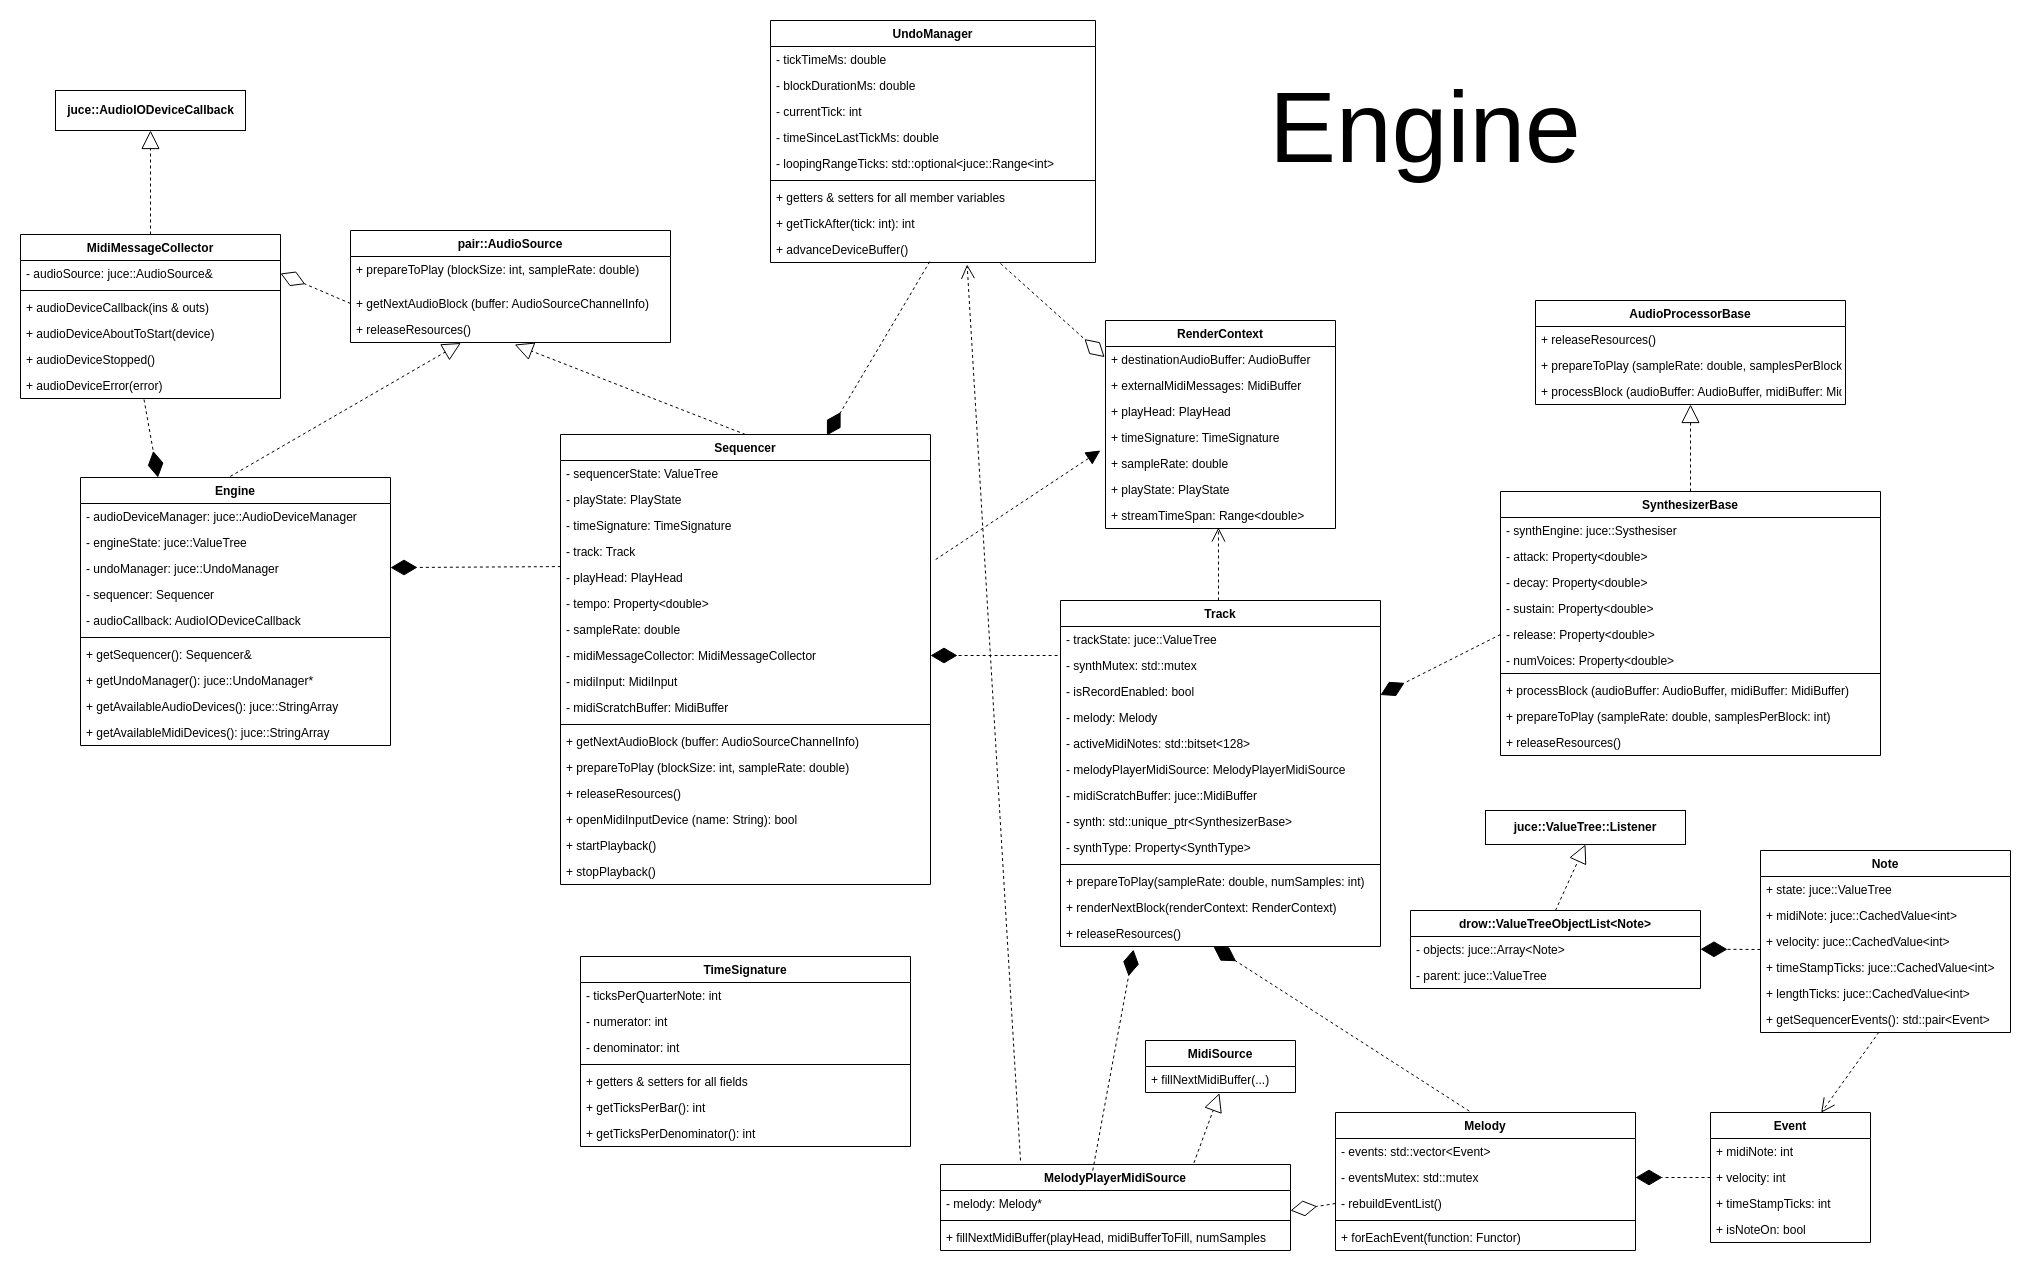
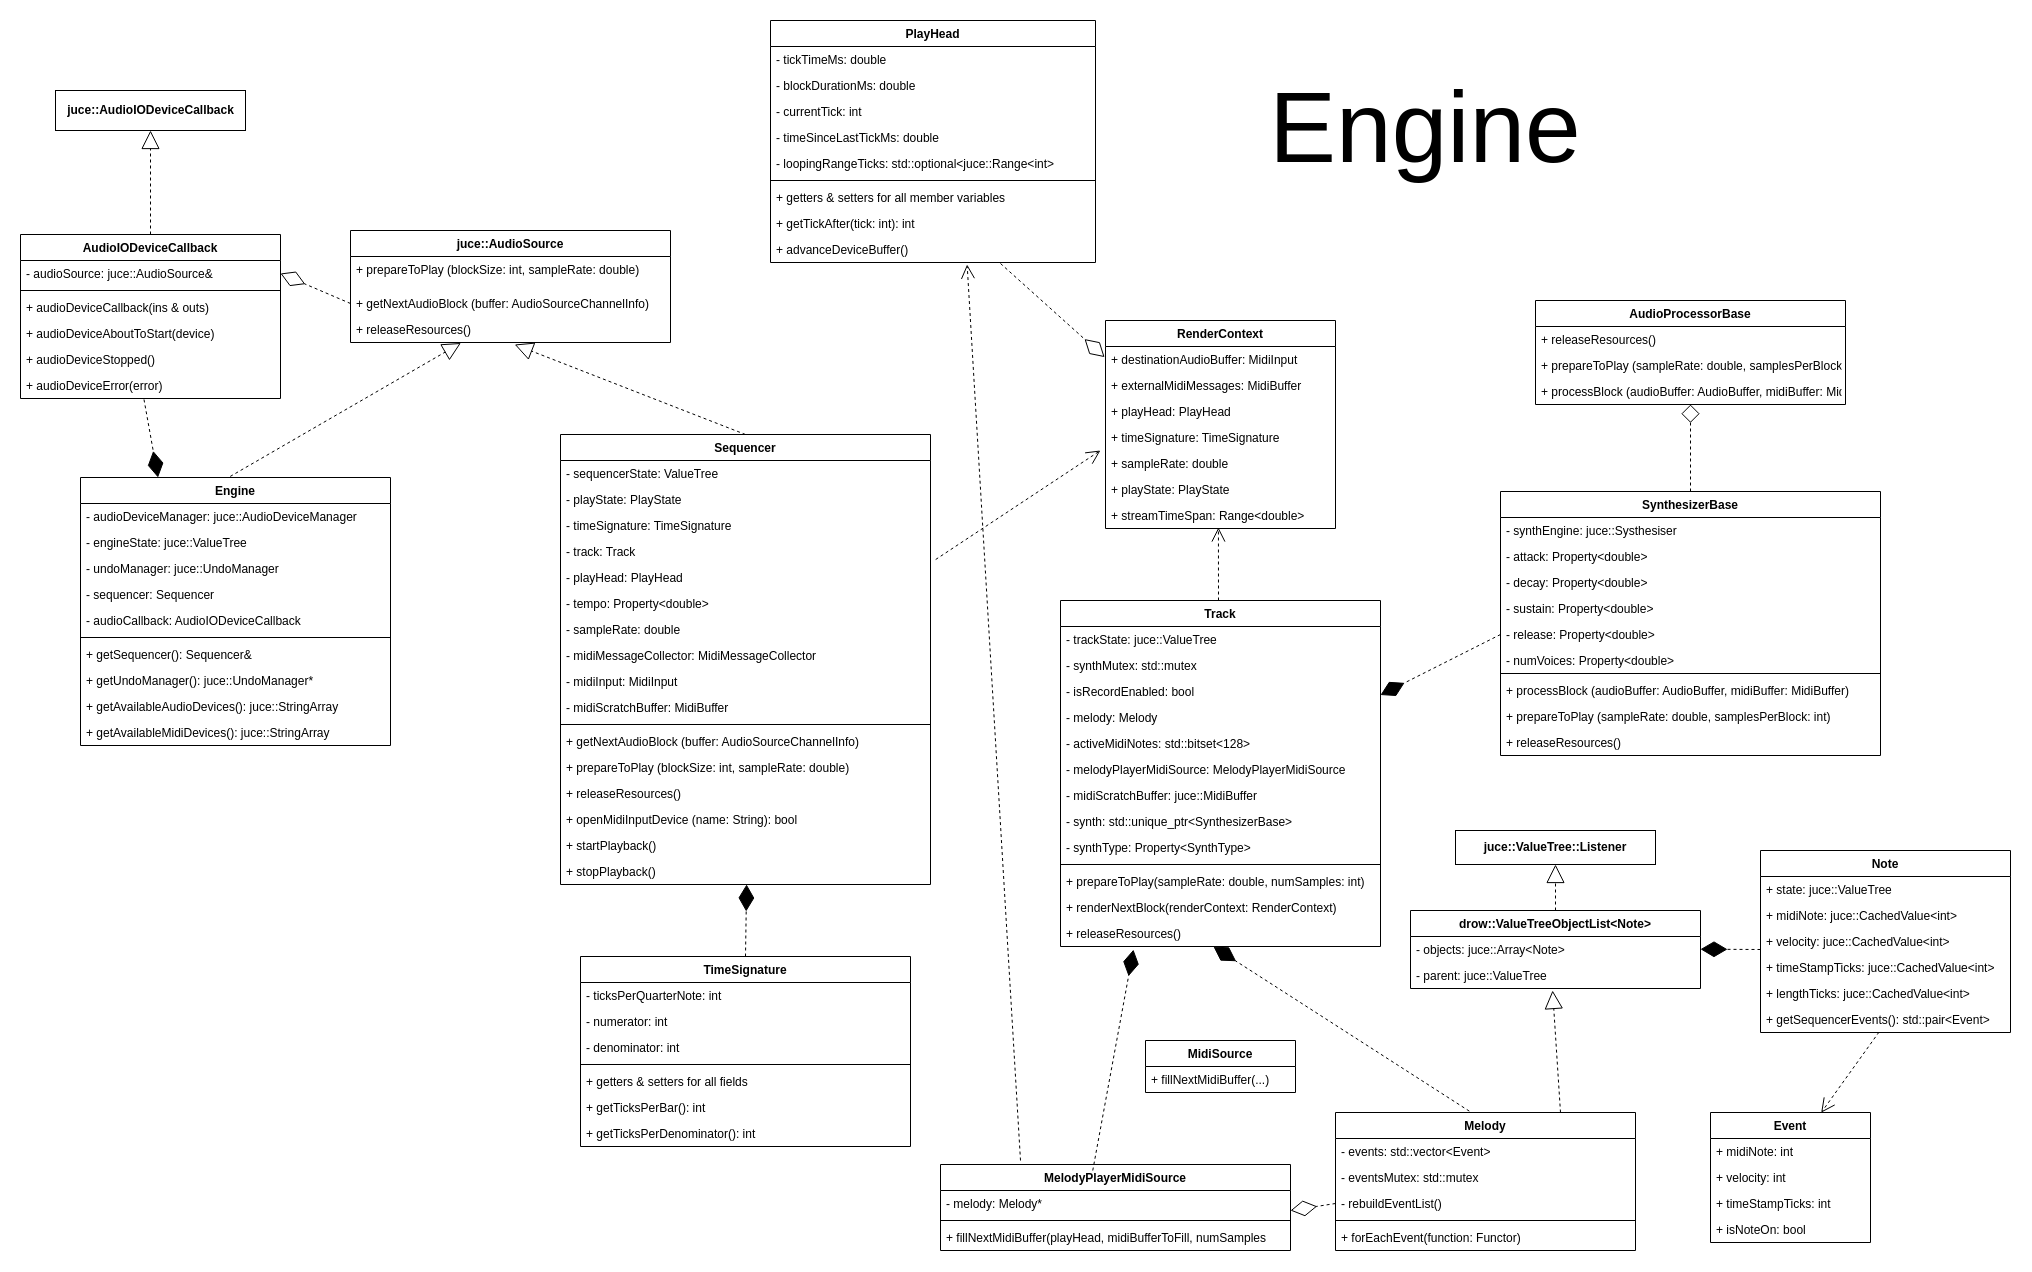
node "UndoManager": label "UndoManager" -> "PlayHead"
node "pair::AudioSource": label "pair::AudioSource" -> "juce::AudioSource"
node "MidiMessageCollector": label "MidiMessageCollector" -> "AudioIODeviceCallback"
edge "+ advanceDeviceBuffer()" -> "Sequencer": removed
node "+ destinationAudioBuffer: AudioBuffer": label "+ destinationAudioBuffer: AudioBuffer" -> "+ destinationAudioBuffer: MidiInput"
edge "SynthesizerBase" -> "AudioProcessorBase": arrowhead block -> diamond
edge "- playHead: PlayHead" -> "+ sampleRate: double": arrowhead block -> open
edge "- playHead: PlayHead" -> "- undoManager: juce::UndoManager": removed
edge "- trackState: juce::ValueTree" -> "- midiMessageCollector: MidiMessageCollector": removed
node "juce::ValueTree::Listener": moved (1586, 828) -> (1556, 848)
edge "TimeSignature" -> "+ stopPlayback()": added
edge "Melody" -> "- parent: juce::ValueTree": added
edge "MelodyPlayerMidiSource" -> "+ fillNextMidiBuffer(...)": removed
edge "+ velocity: int" -> "- eventsMutex: std::mutex": removed
